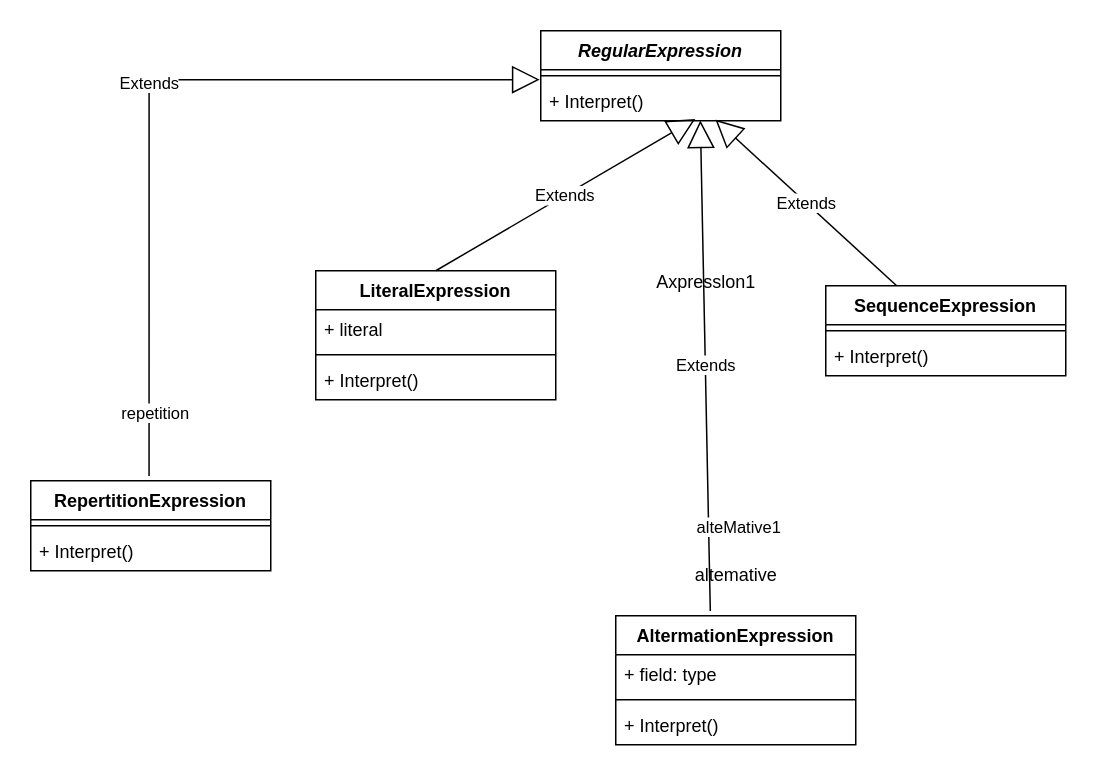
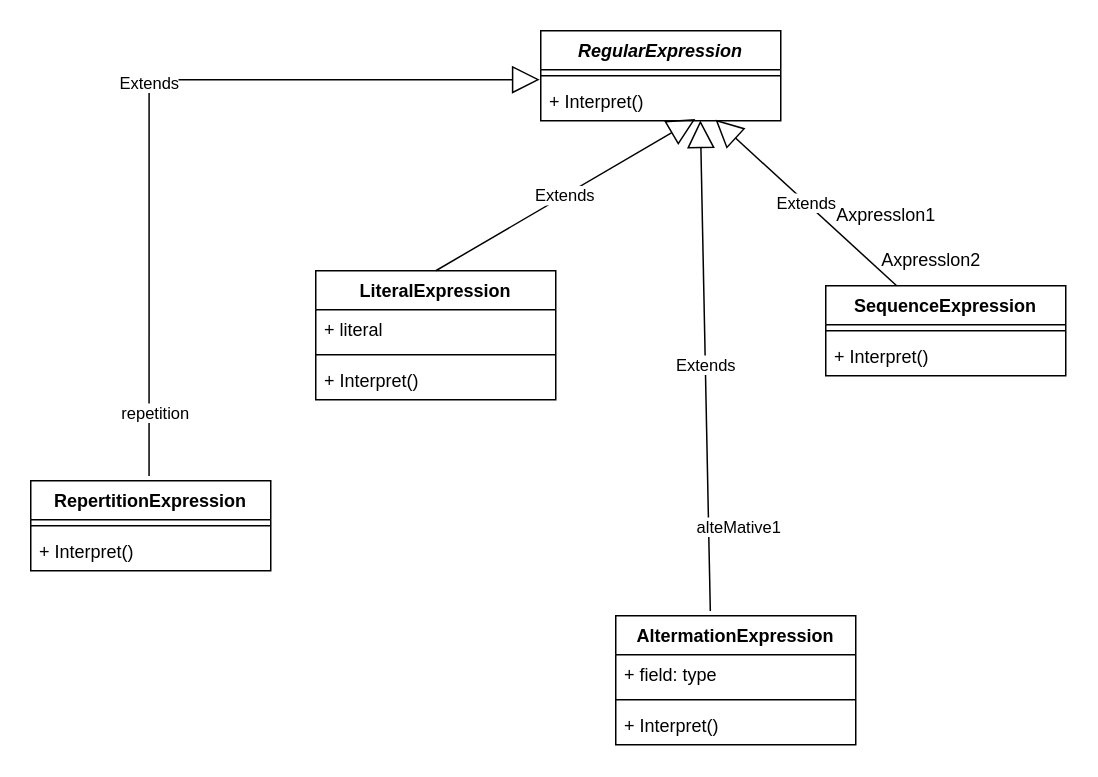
node "Axpresslon2": added
node "Axpresslon1": moved (706, 283) -> (886, 215)
node "altemative": removed
